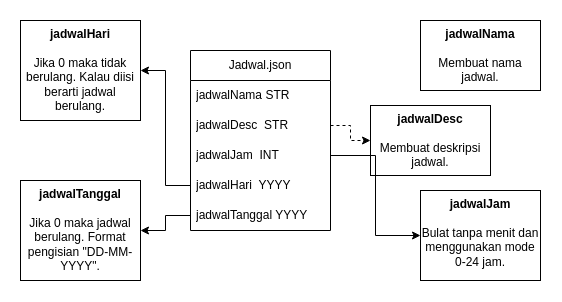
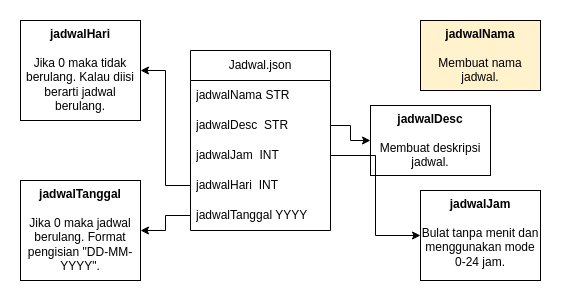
node "jadwalNama Membuat nama jadwal.": fillcolor #ffffff -> #fff2cc
edge "jadwalDesc STR" -> "jadwalDesc Membuat deskripsi jadwal.": style dashed -> solid
node "jadwalHari YYYY": label "jadwalHari YYYY" -> "jadwalHari INT"
